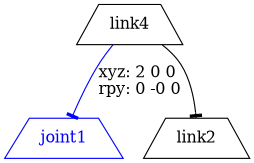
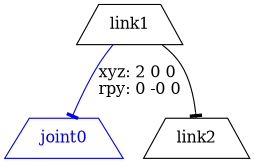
node "link4": label "link4" -> "link1"
node "joint1": label "joint1" -> "joint0"
